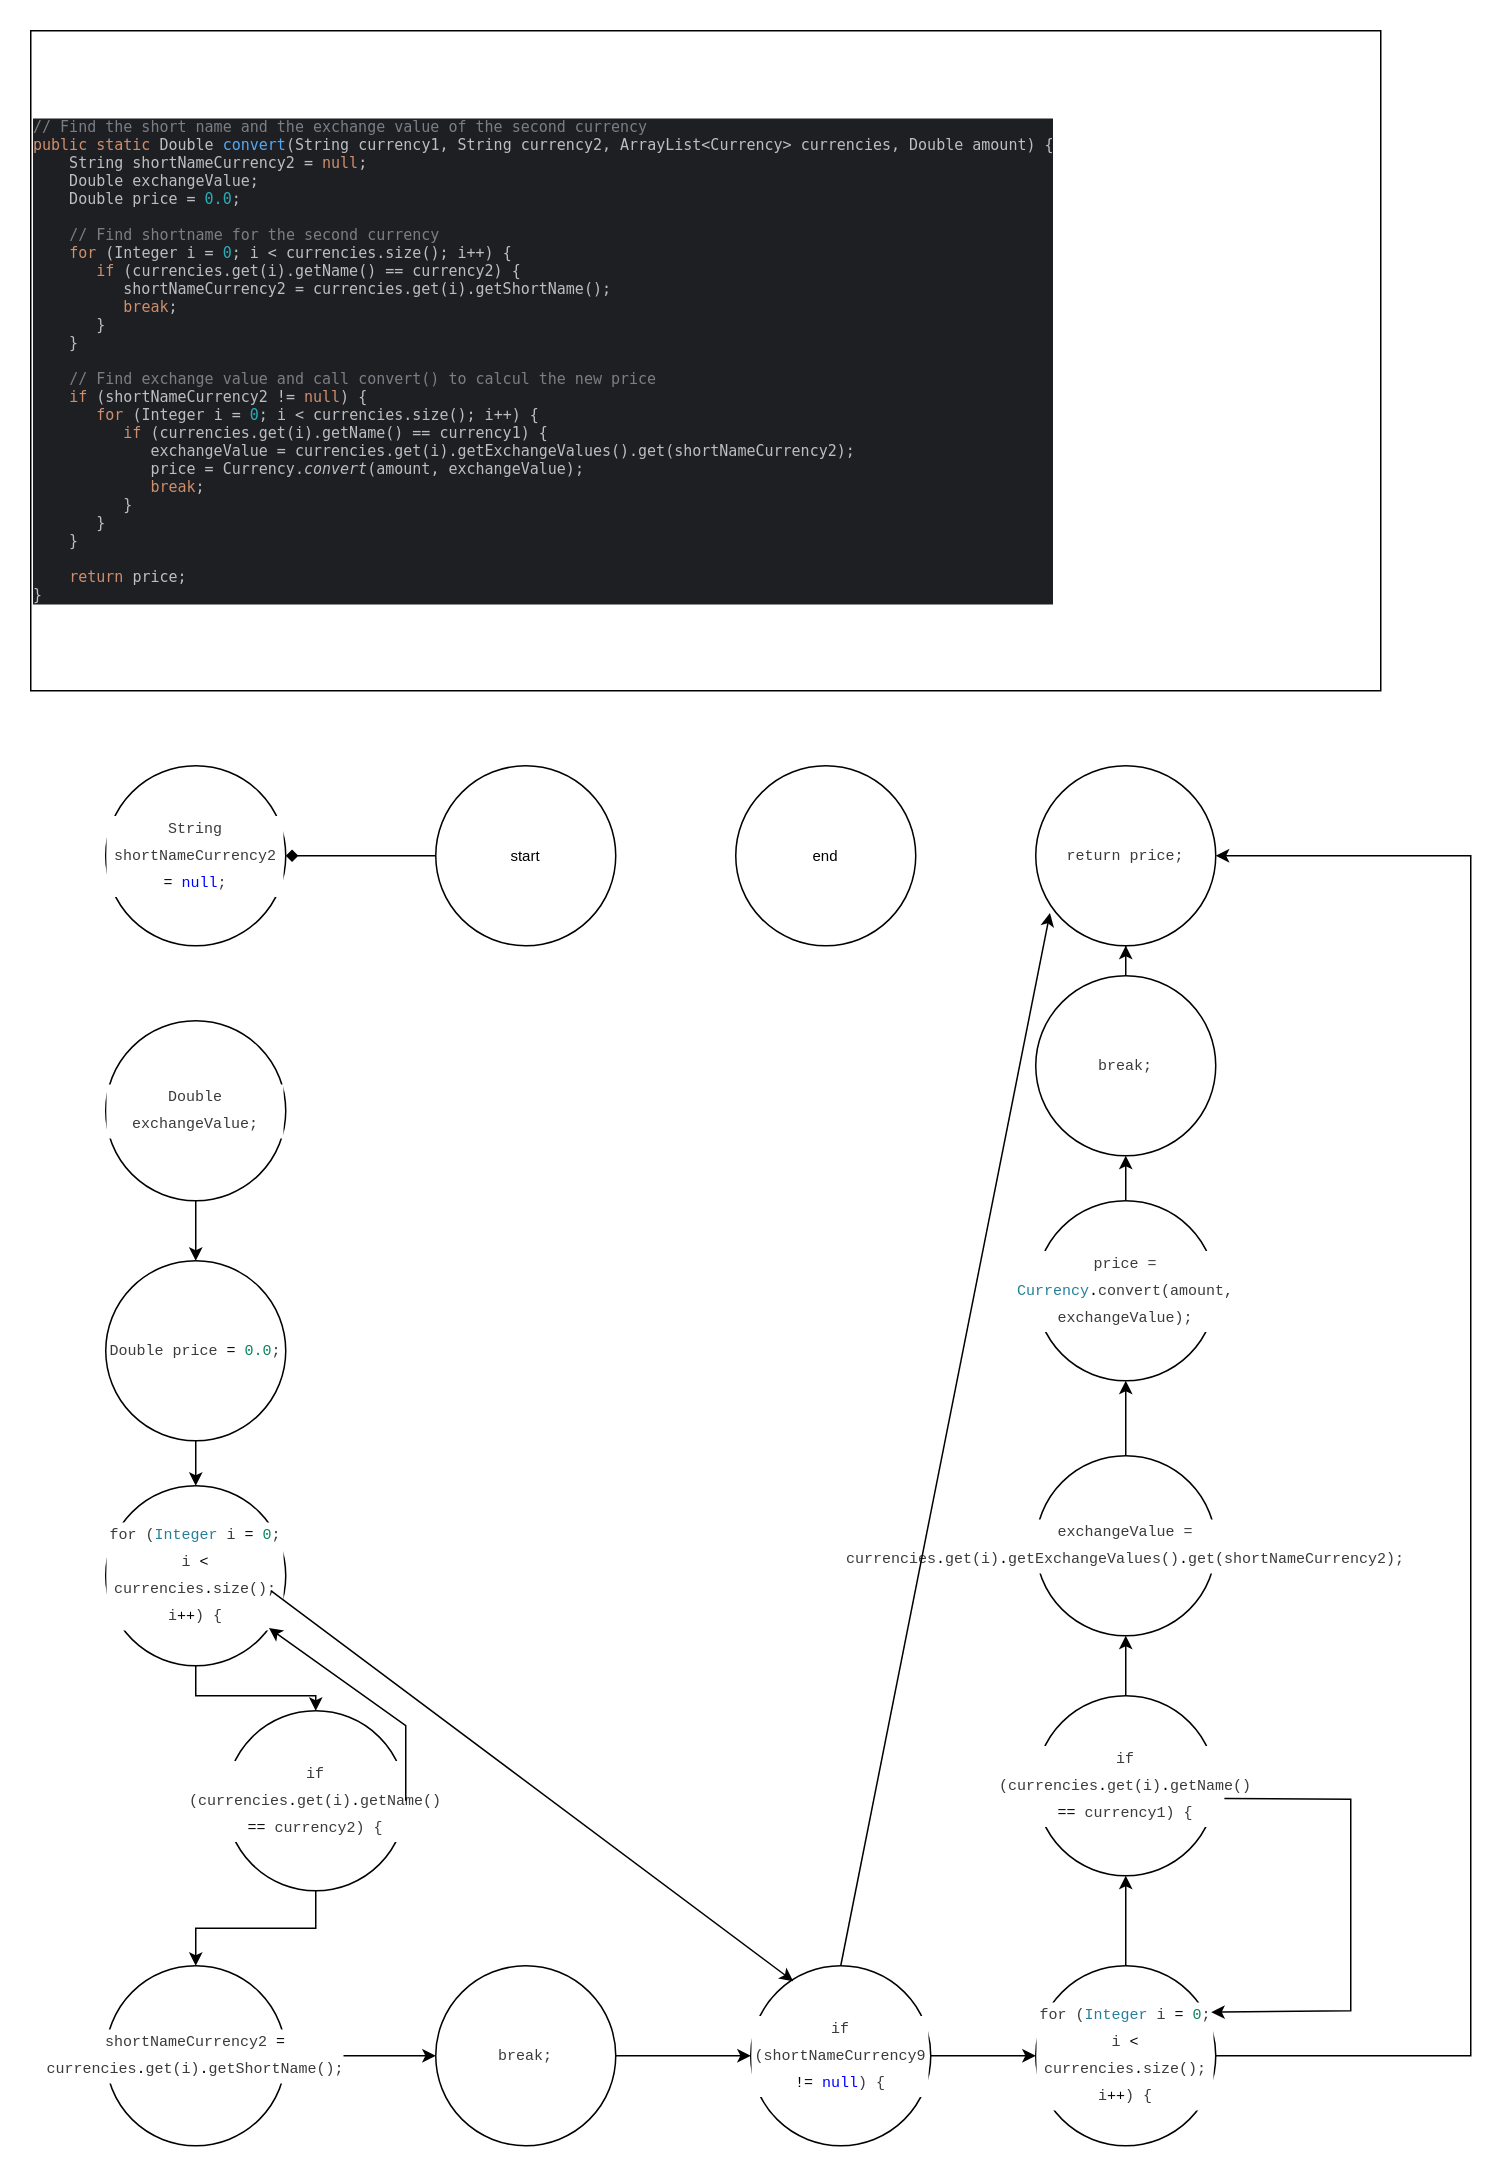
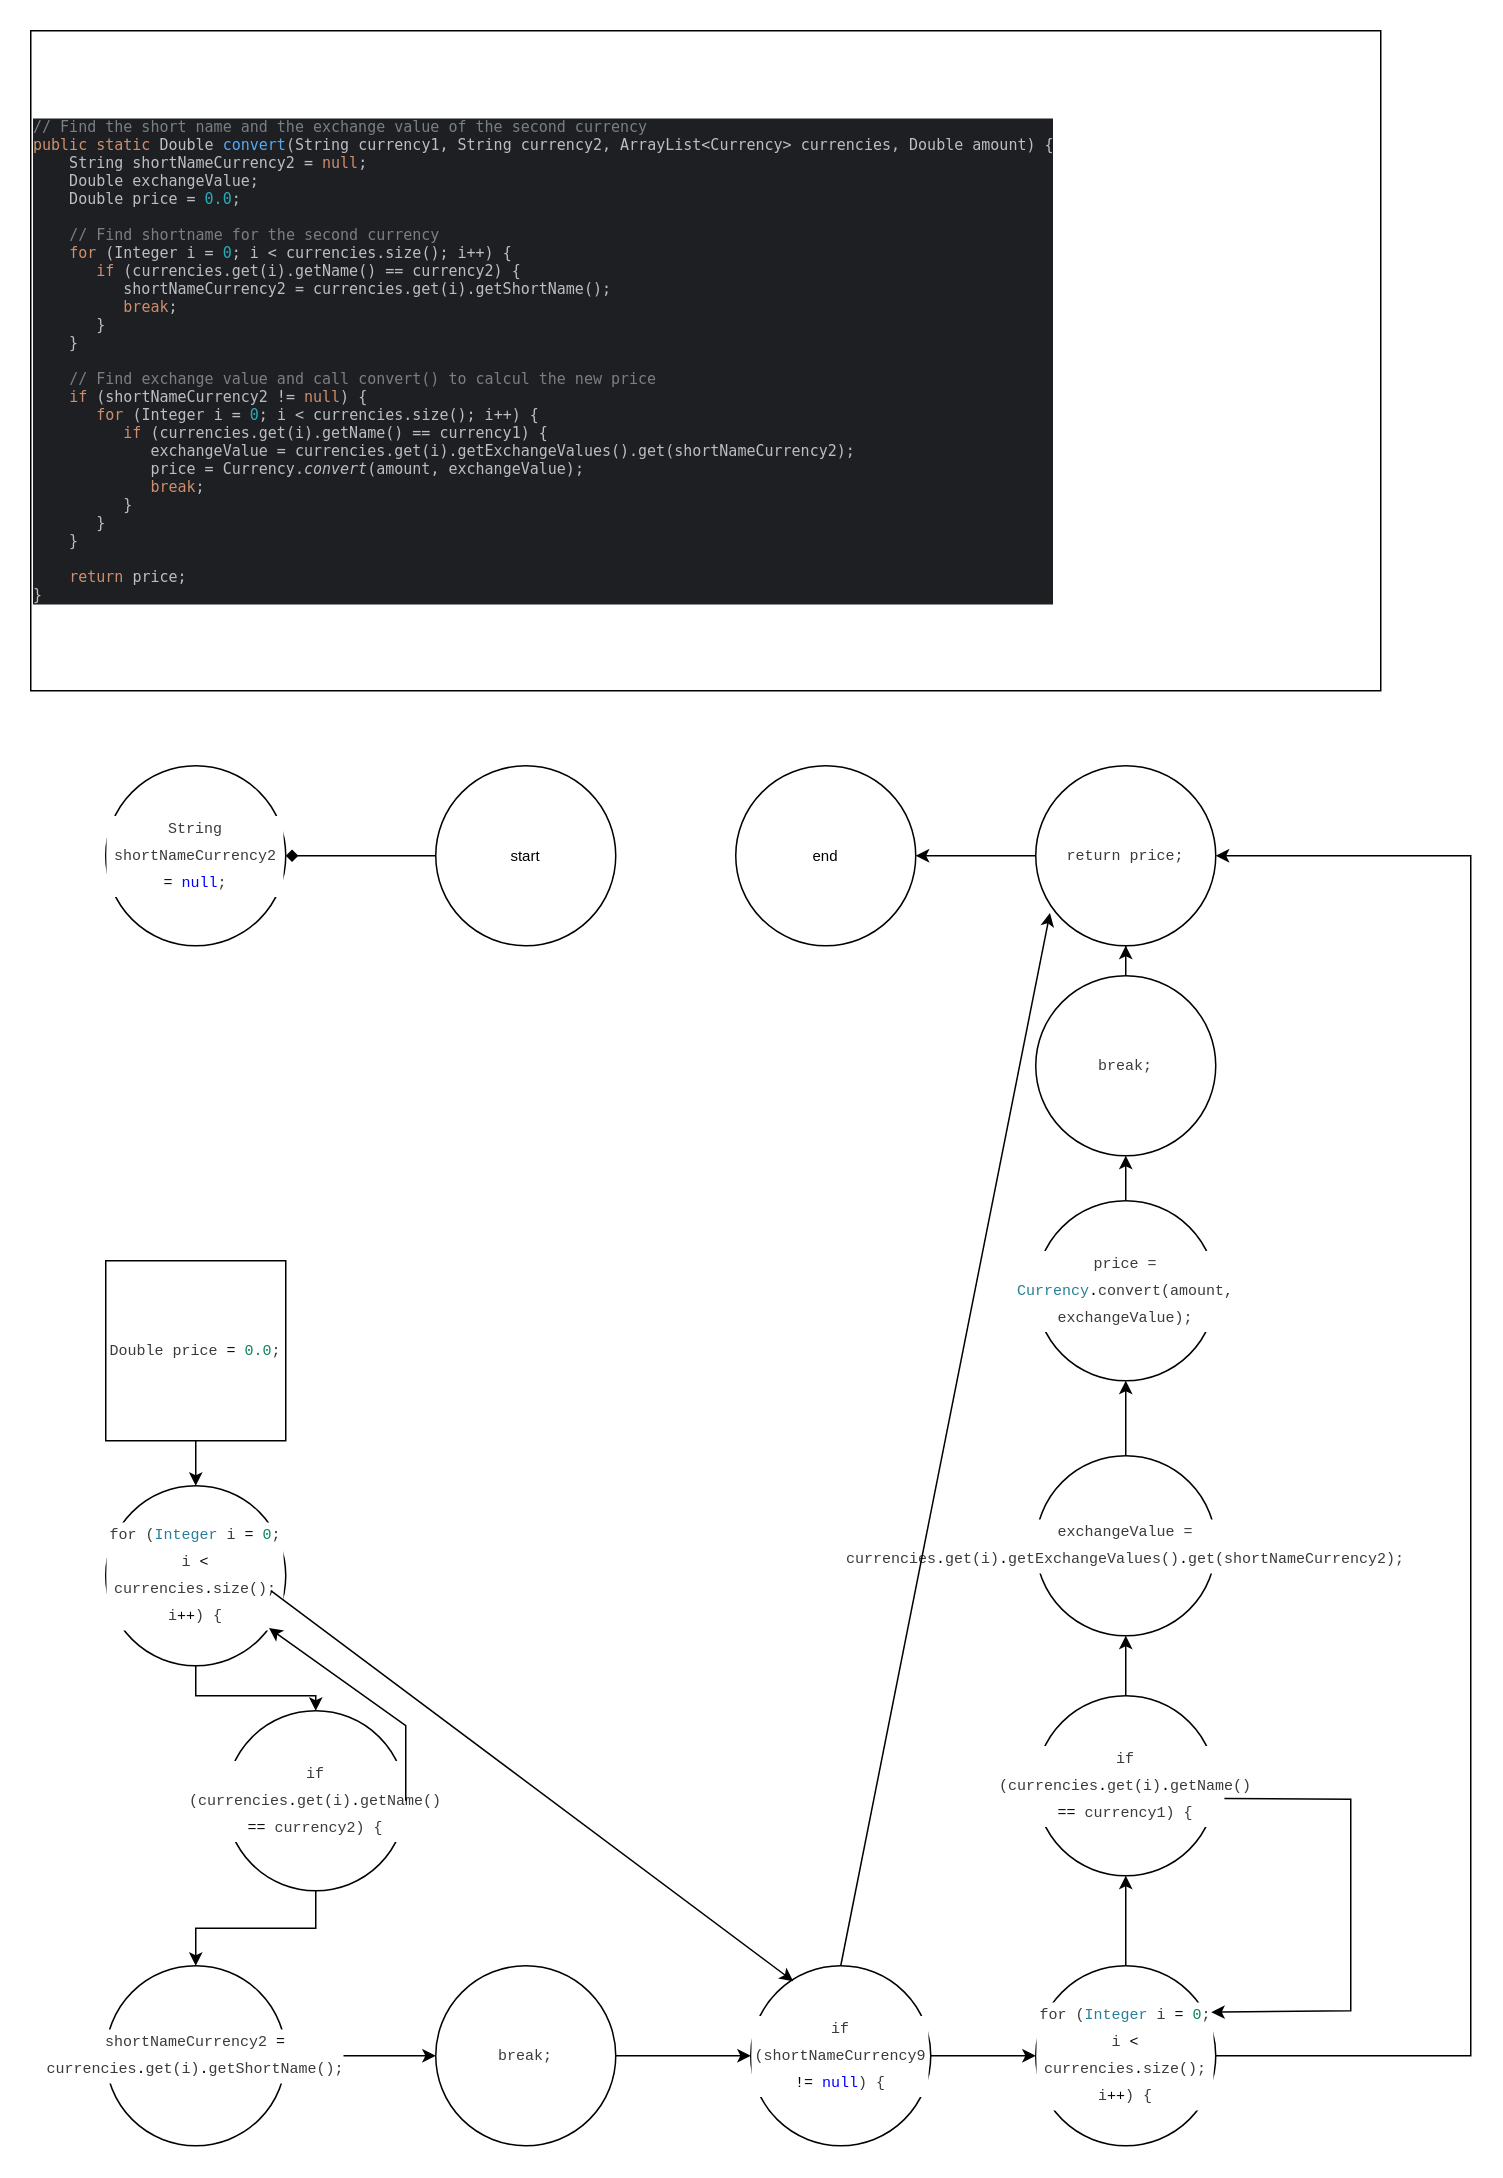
edge "return price;" -> "end": added
node "Double exchangeValue;": removed
edge "Double exchangeValue;" -> "Double price = 0.0;": removed
node "Double price = 0.0;": shape ellipse -> rectangle
